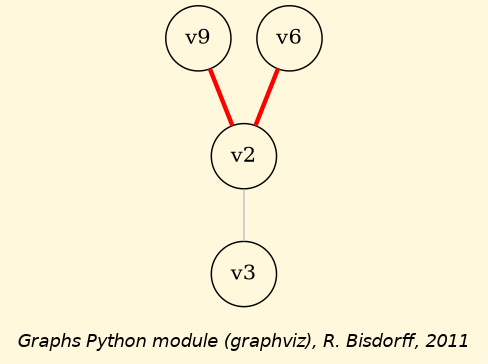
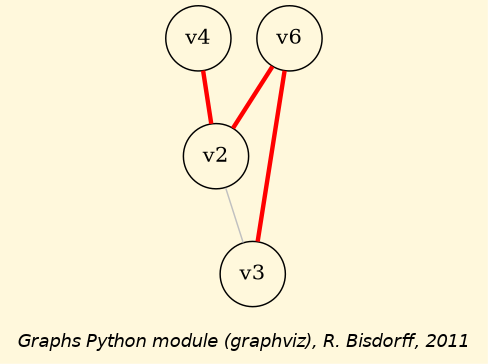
node "v9": label "v9" -> "v4"
edge "v6" -- "v3": added
